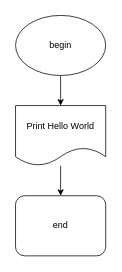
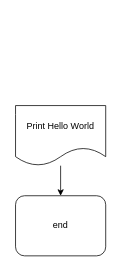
node "begin": removed
edge "begin" -> "Print Hello World": removed
